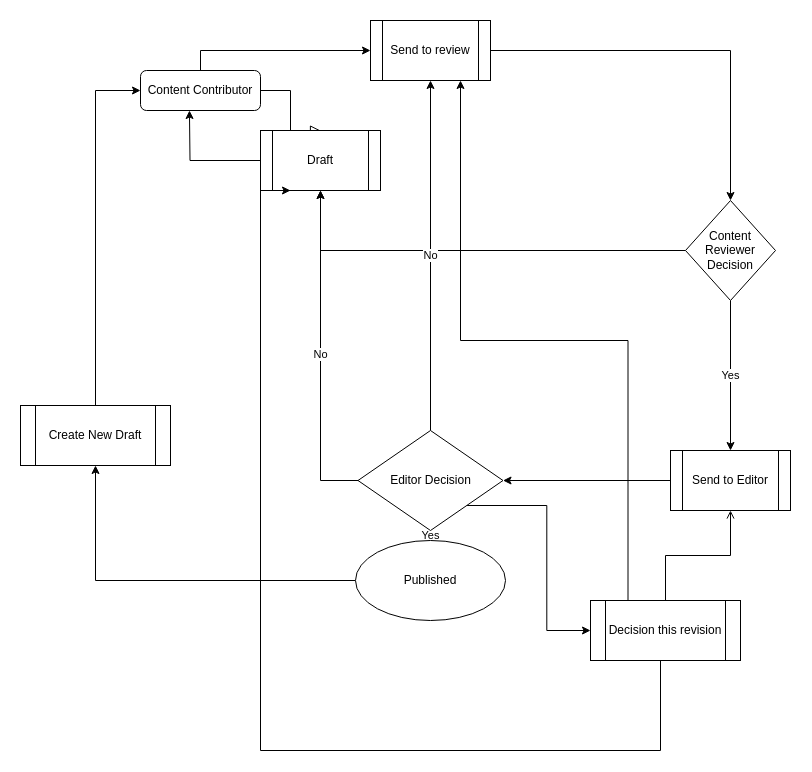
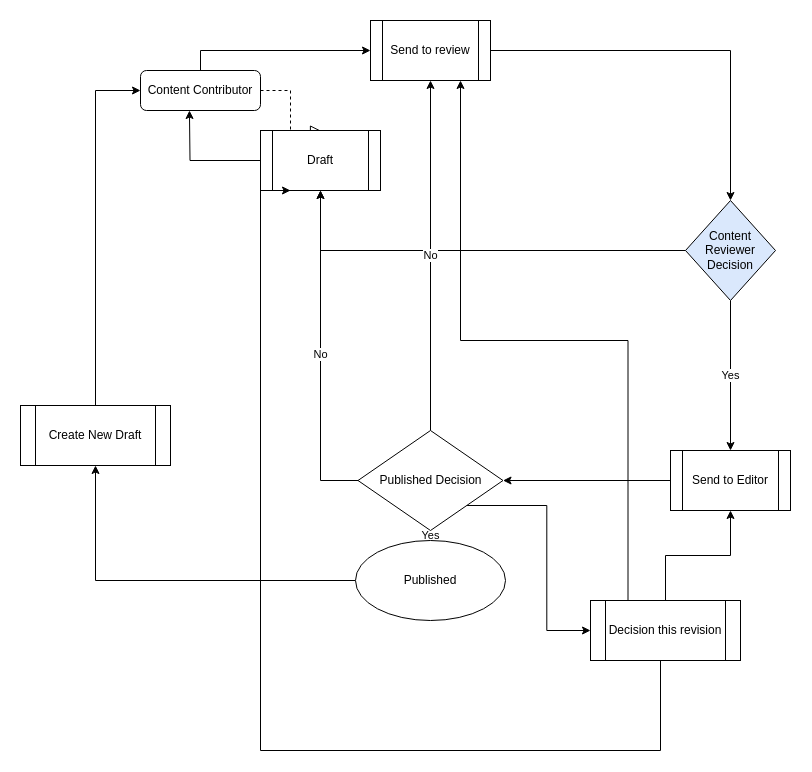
edge "Content Contributor" -> "Draft": style solid -> dashed
node "Content Reviewer Decision": fillcolor #ffffff -> #dae8fc
node "Editor Decision": label "Editor Decision" -> "Published Decision"
edge "Decision this revision" -> "Send to Editor": arrowhead open -> classic
